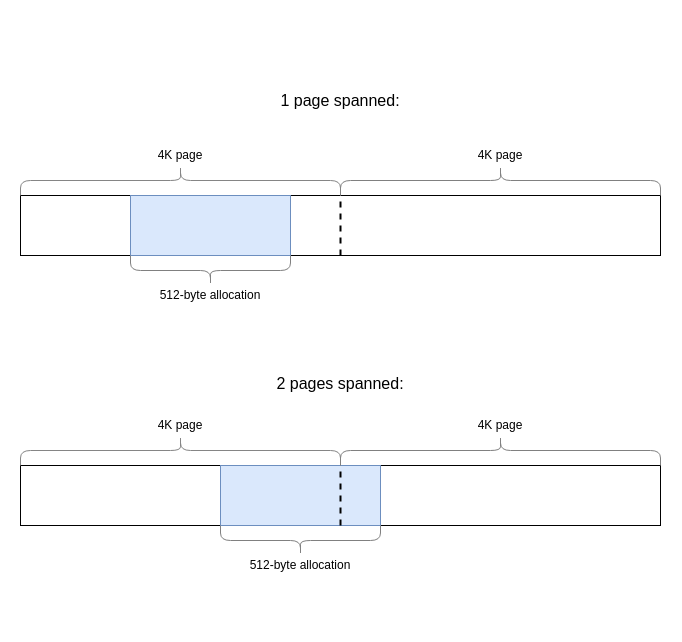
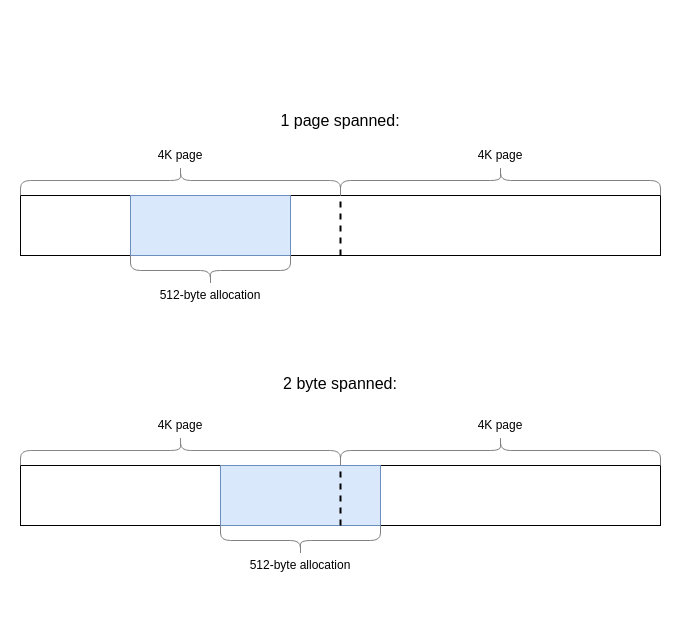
node "1 page spanned:": moved (341, 101) -> (341, 121)
node "2 pages spanned:": label "2 pages spanned:" -> "2 byte spanned:"
